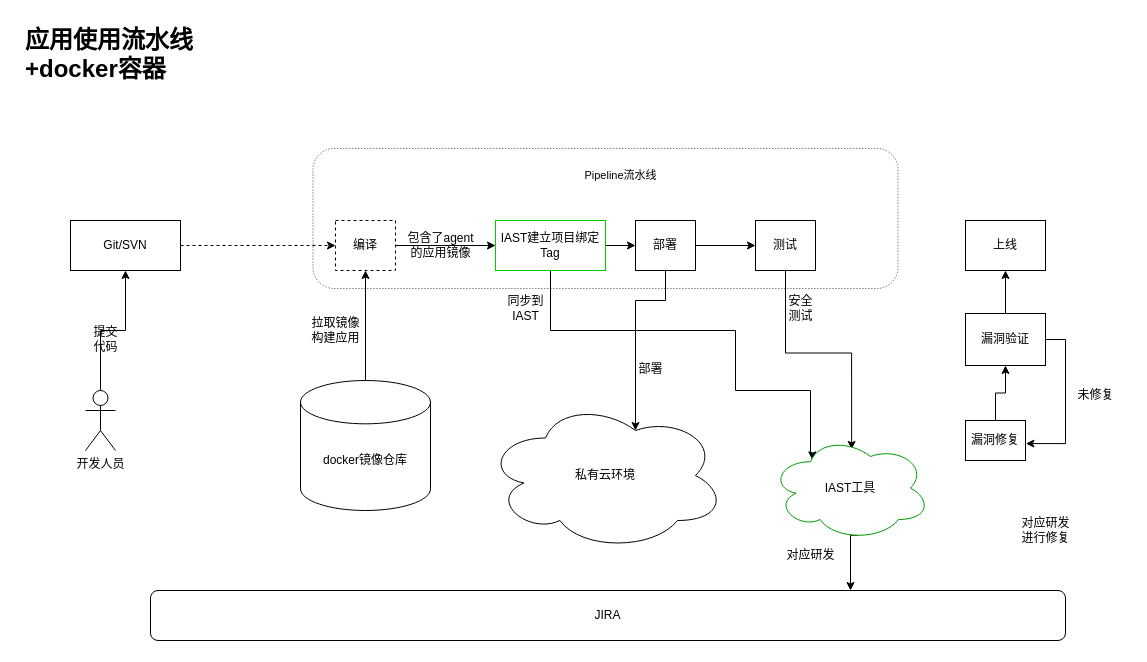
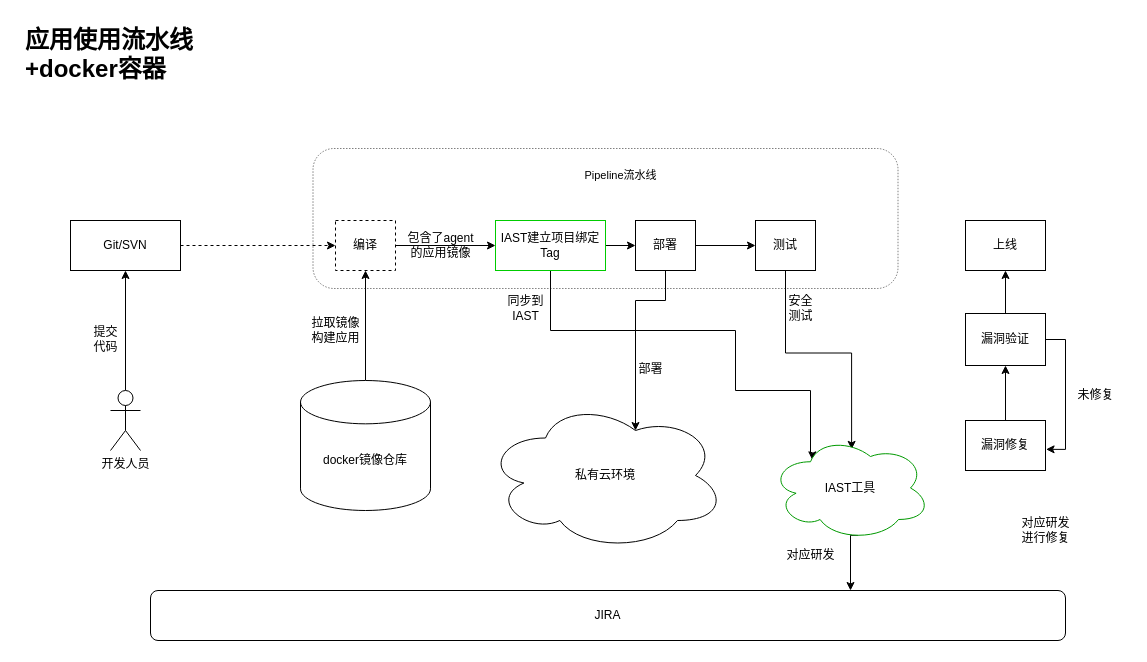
node "开发人员": moved (101, 421) -> (126, 421)
node "漏洞修复": size 60x40 -> 80x50
